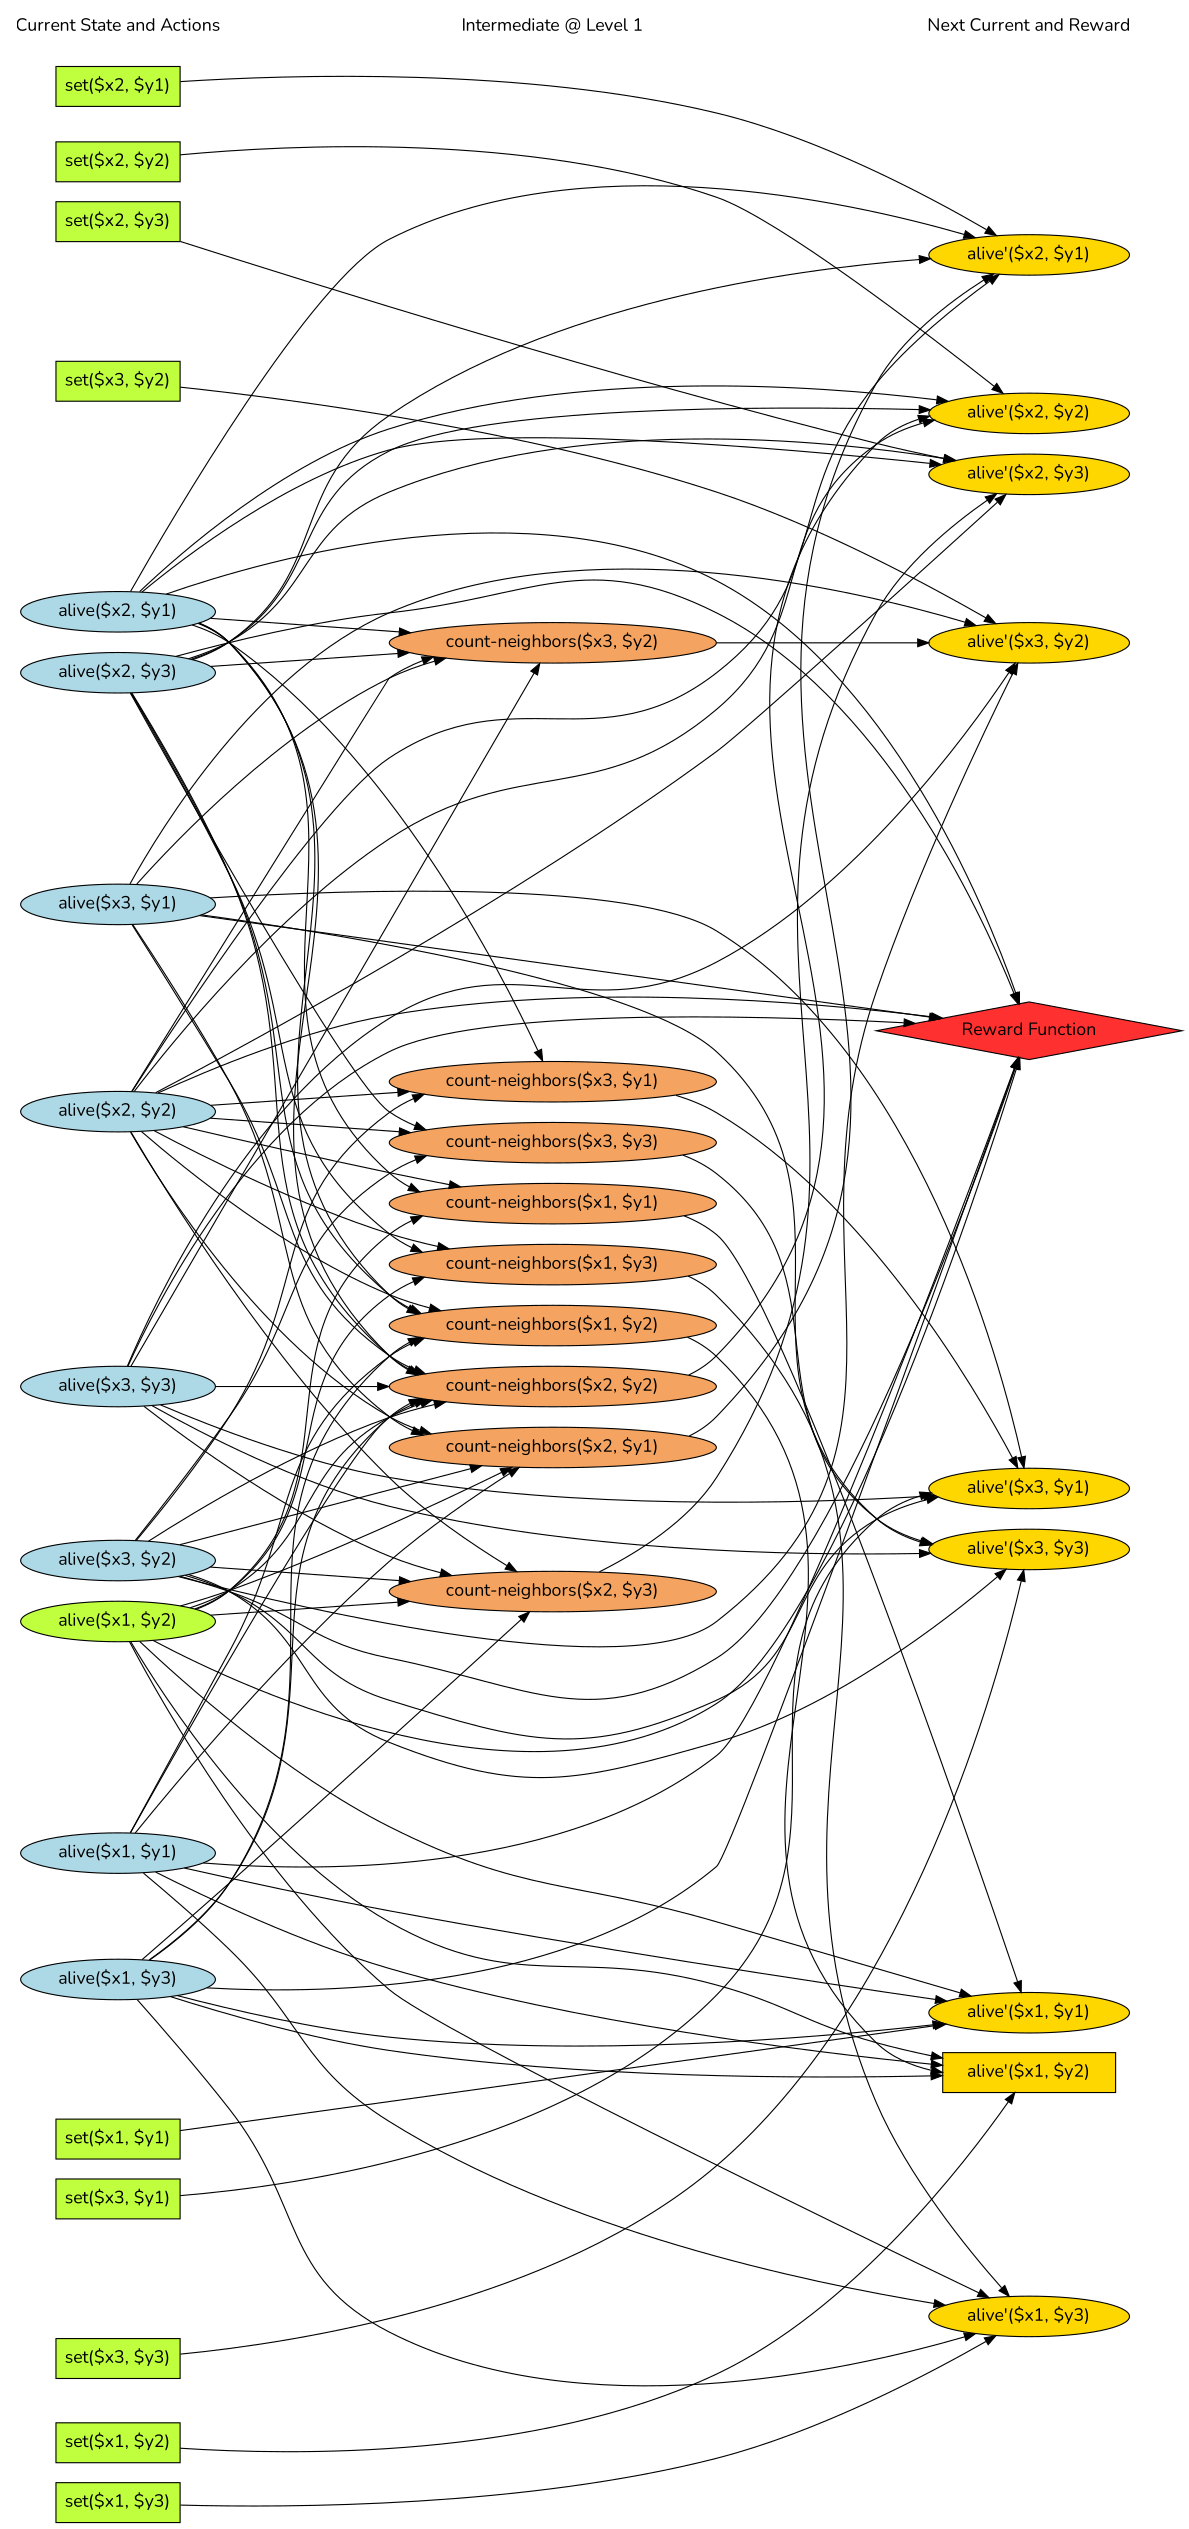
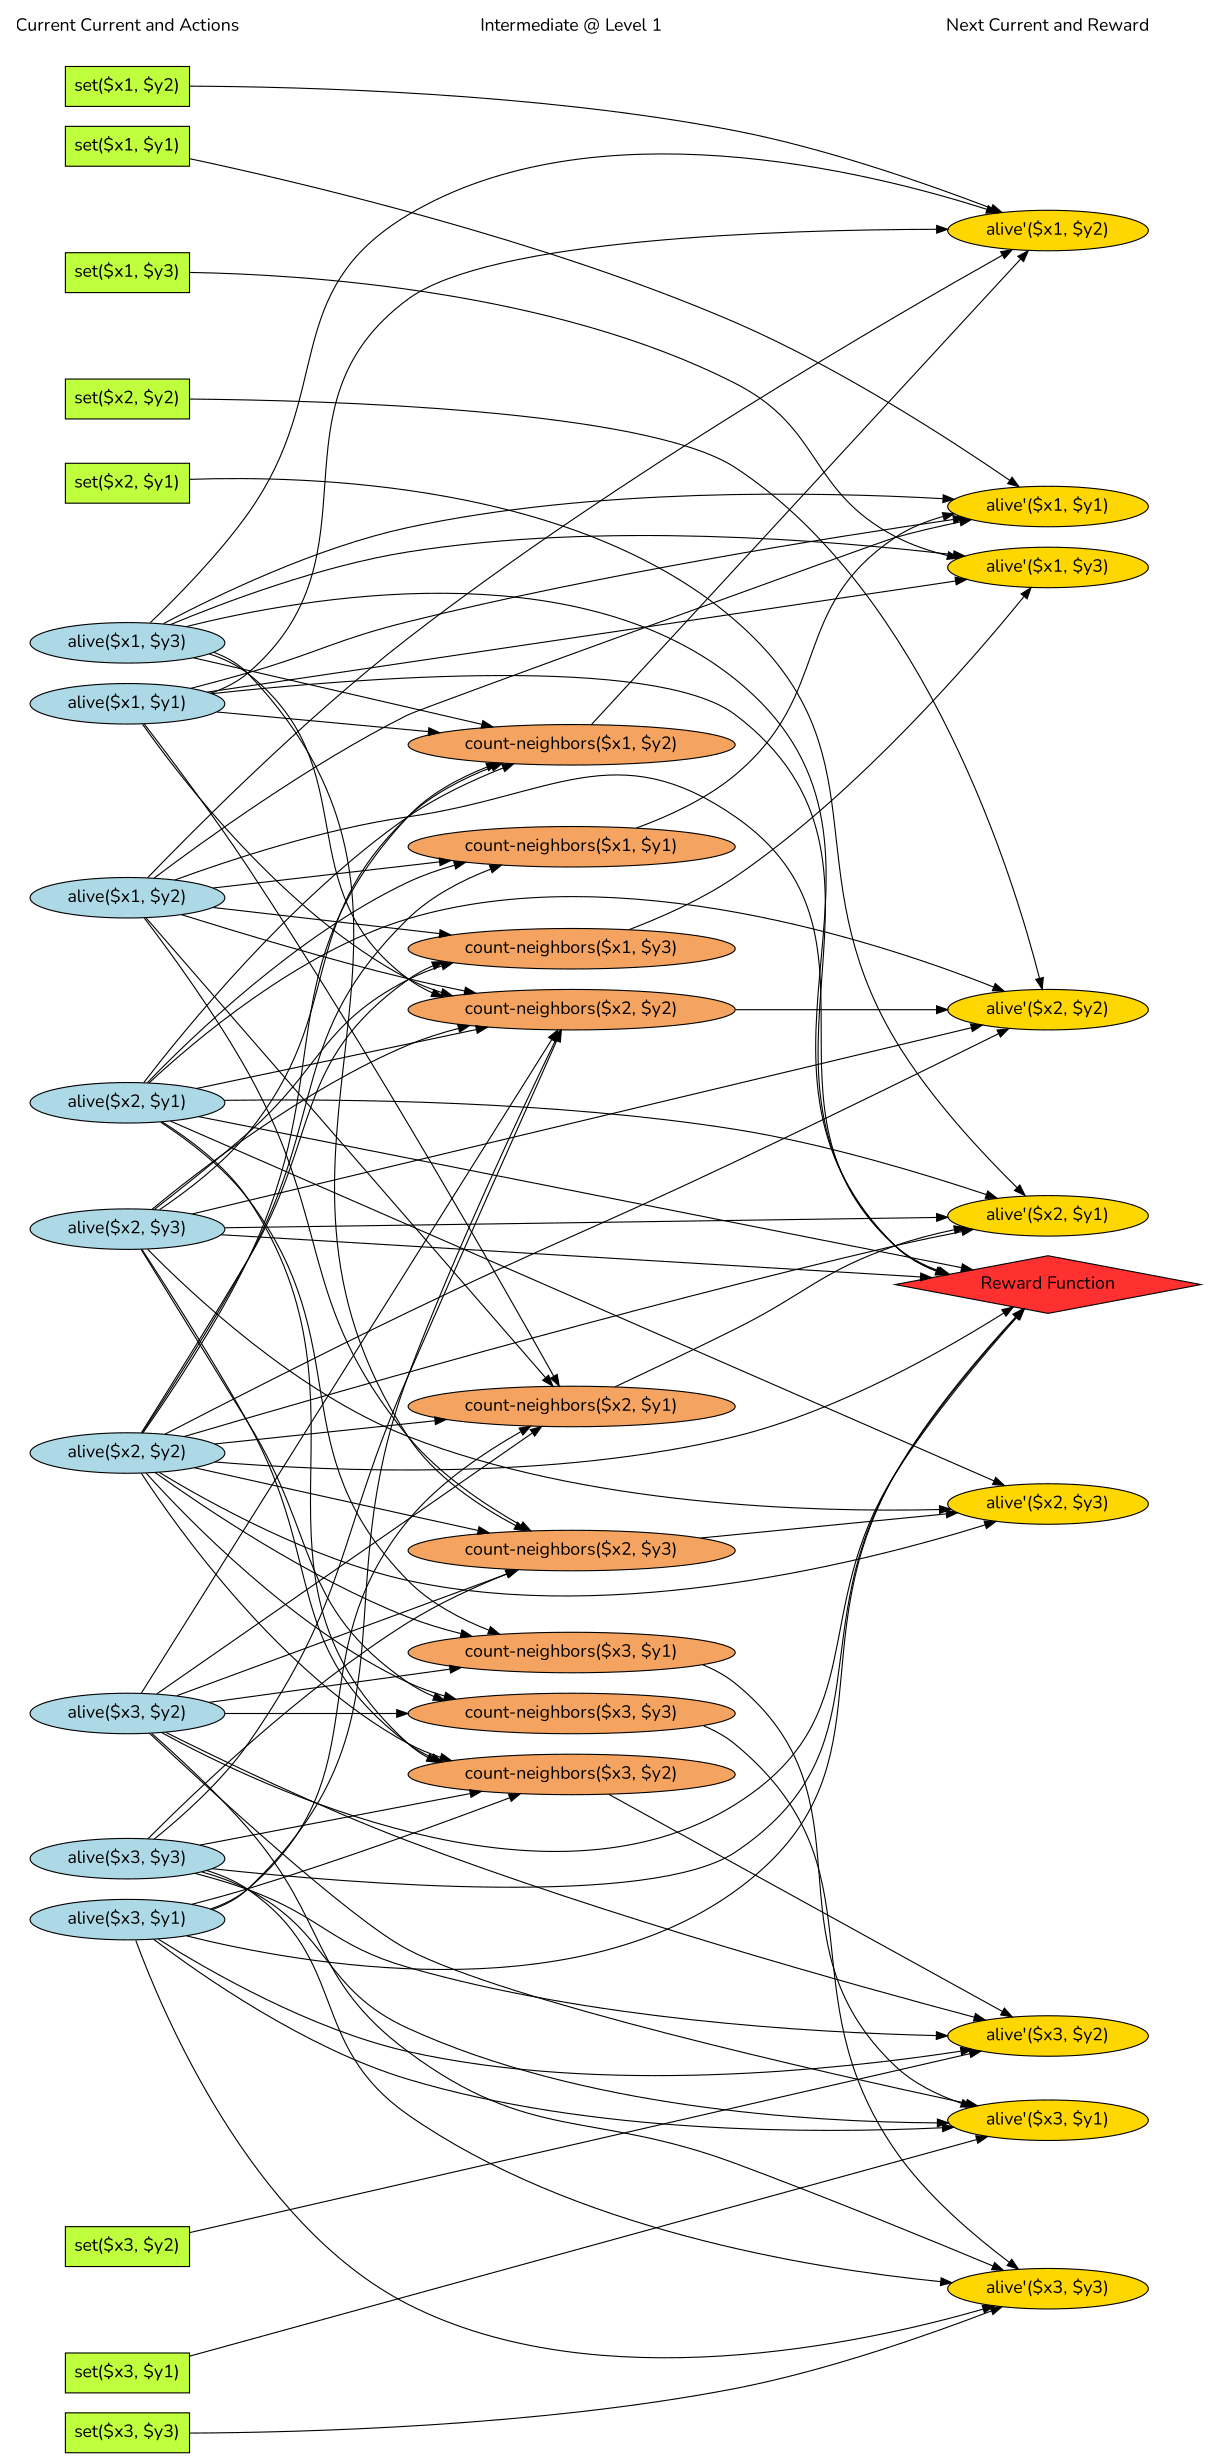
node "Current State and Actions": label "Current State and Actions" -> "Current Current and Actions"
node "set($x2, $y3)": removed
node "alive($x1, $y2)": fillcolor olivedrab1 -> lightblue
edge "alive($x1, $y2)" -> "alive'($x1, $y3)": removed
node "alive'($x1, $y2)": shape box -> ellipse
